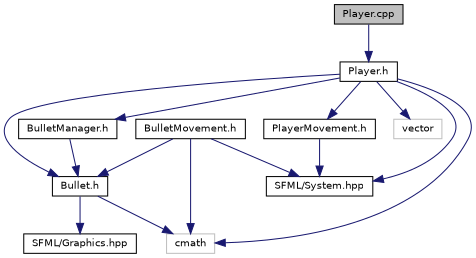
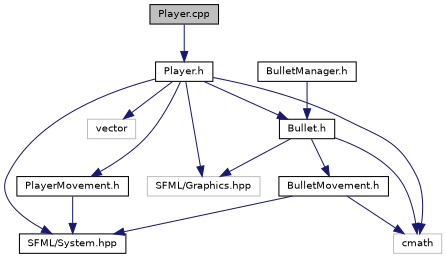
edge "Player.h" -> "BulletManager.h": now "Player.h" -> "SFML/Graphics.hpp"
edge "BulletMovement.h" -> "Bullet.h": reversed
node "SFML/Graphics.hpp": color black -> grey75
